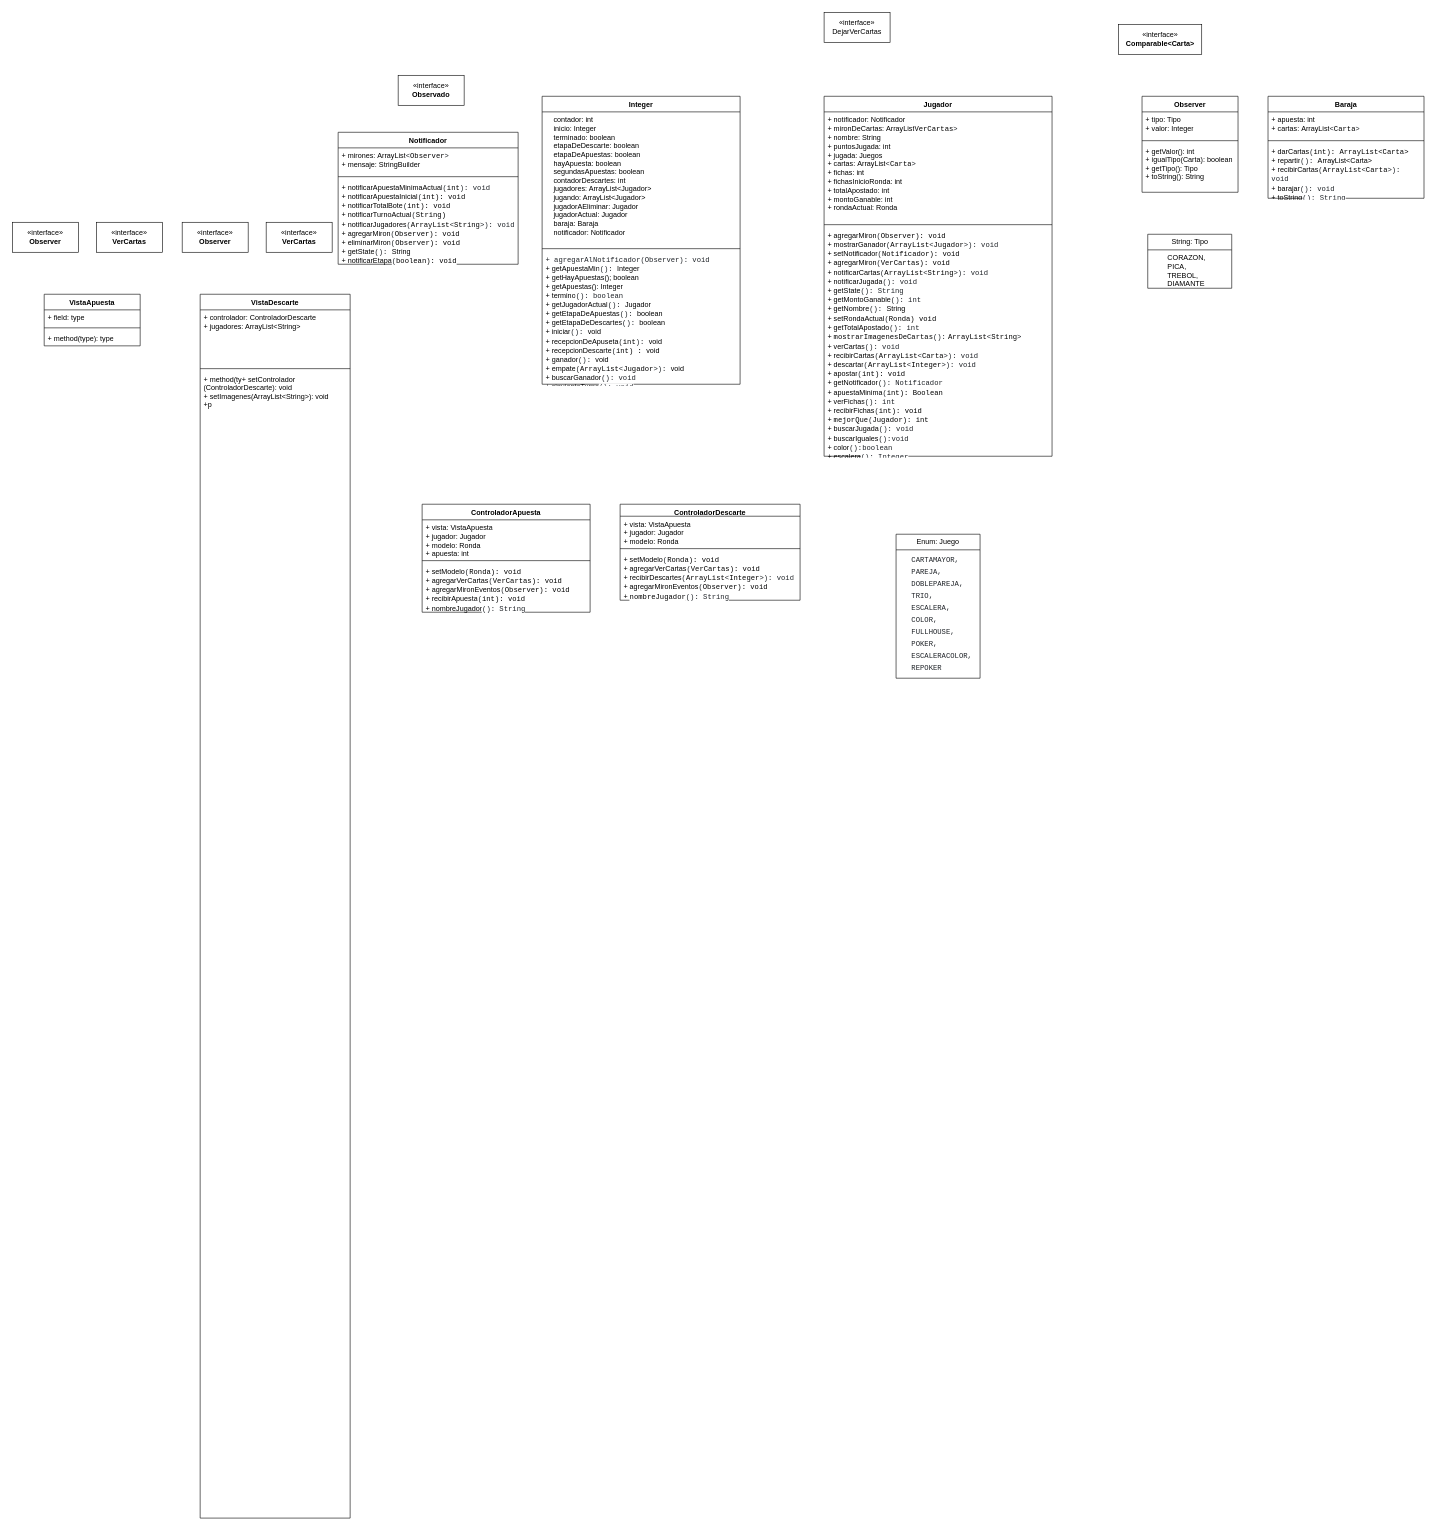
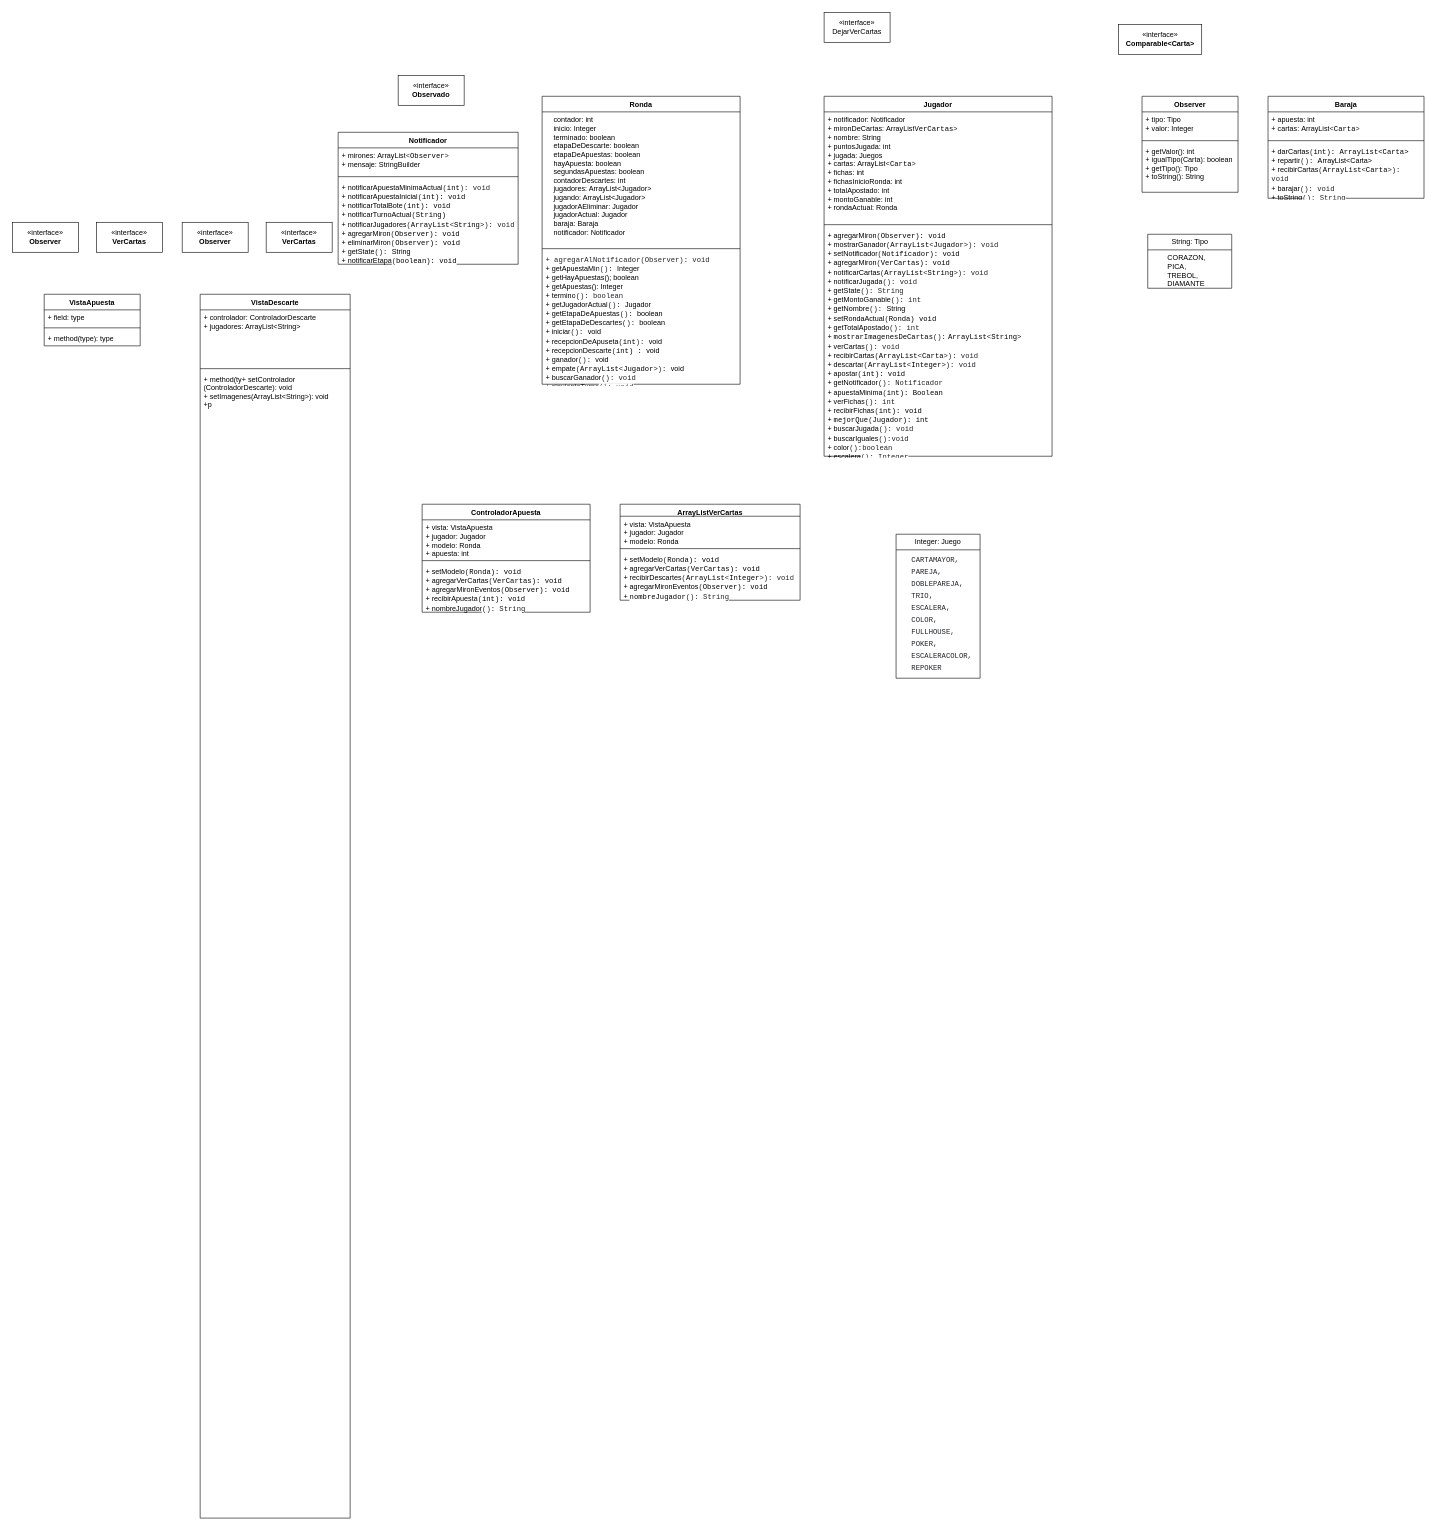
node "Integer": label "Integer" -> "Ronda"
node "ControladorDescarte": label "ControladorDescarte" -> "ArrayListVerCartas"
node "Enum: Juego": label "Enum: Juego" -> "Integer: Juego"
